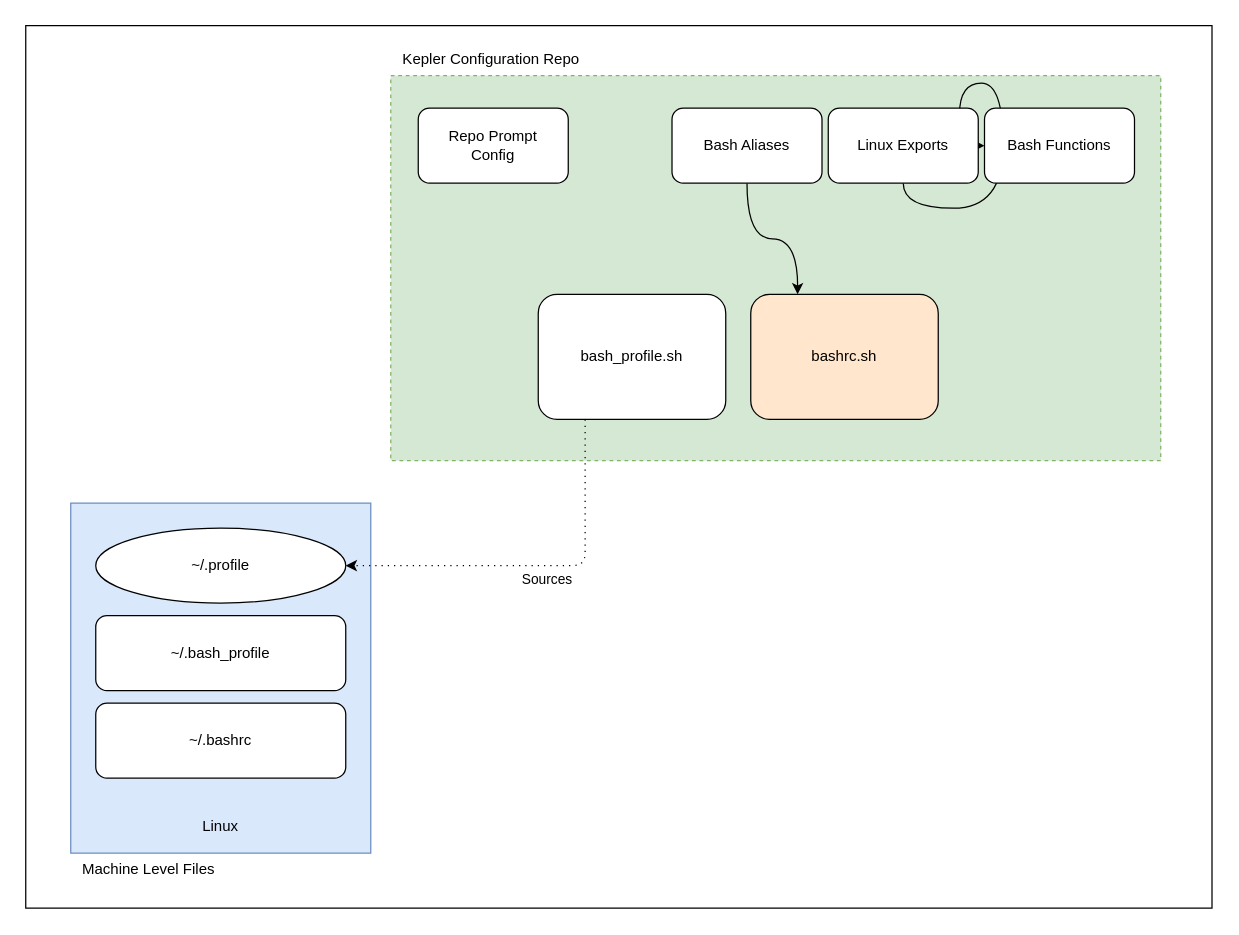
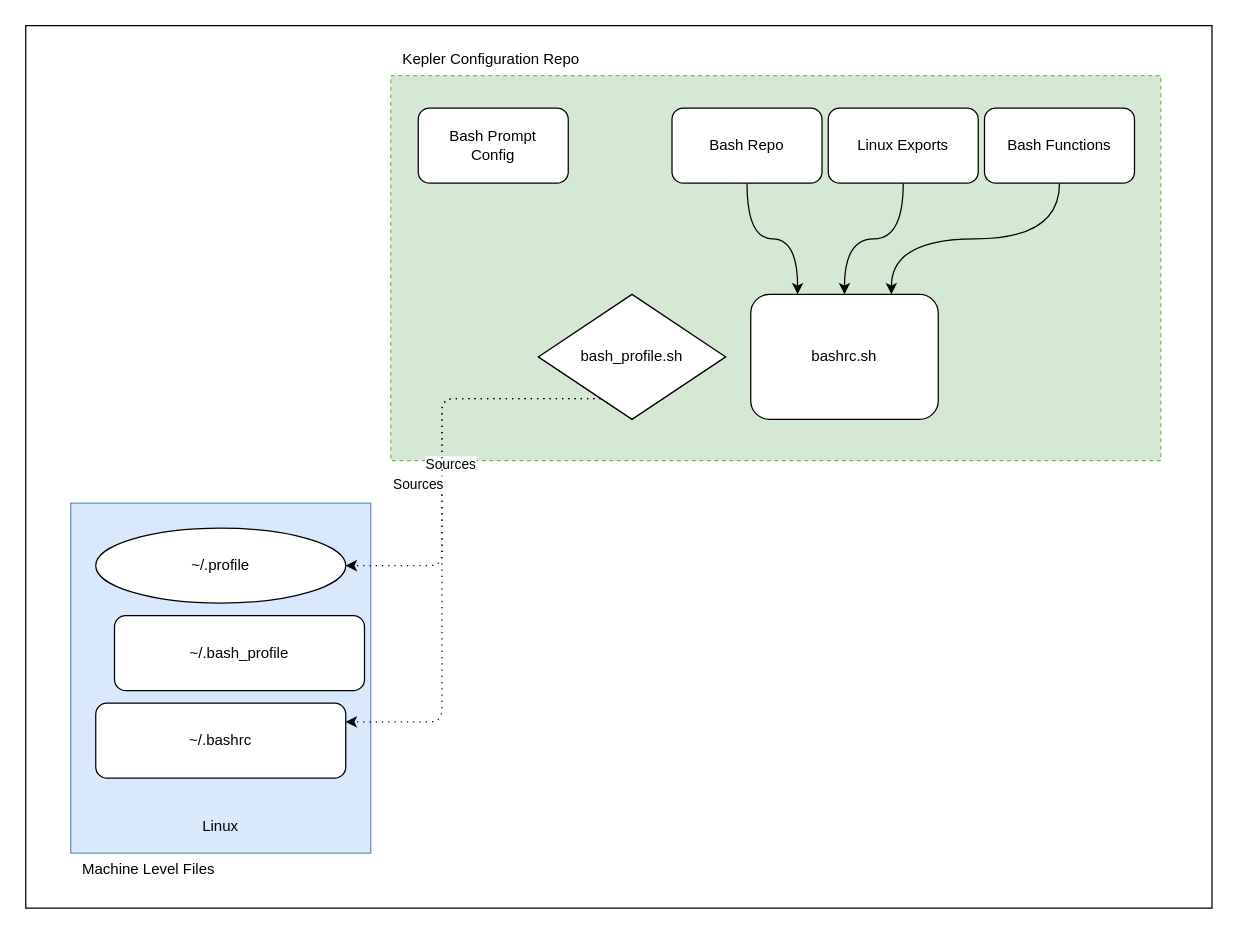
node "Repo Prompt Config": label "Repo Prompt Config" -> "Bash Prompt Config"
node "Bash Aliases": label "Bash Aliases" -> "Bash Repo"
edge "Linux Exports" -> "Bash Functions": now "Linux Exports" -> "bashrc.sh"
edge "Bash Functions" -> "bashrc.sh": added
node "bash_profile.sh": shape rounded rectangle -> diamond
node "bashrc.sh": fillcolor #ffe6cc -> #ffffff
node "~/.bash_profile": moved (221, 653) -> (239, 653)
edge "bash_profile.sh" -> "~/.bashrc": added, label "Sources"
